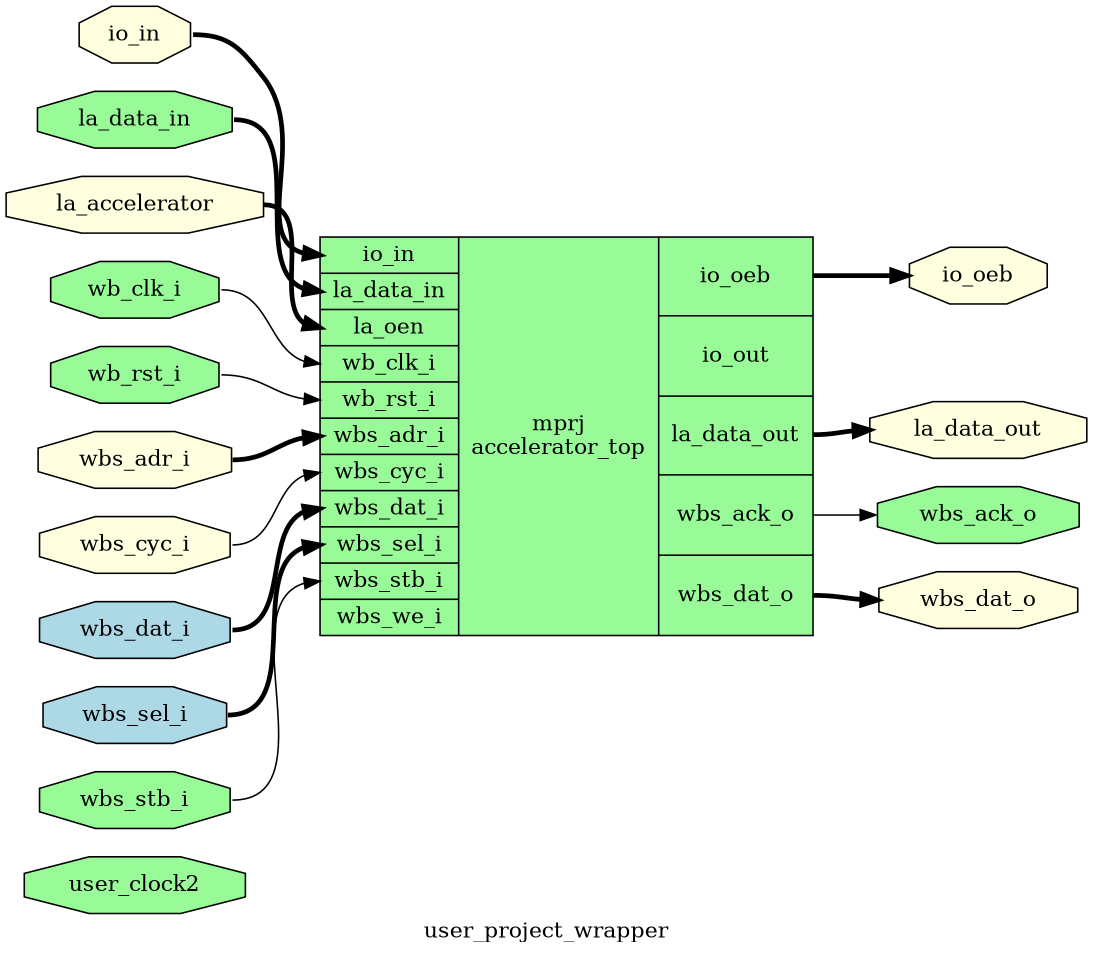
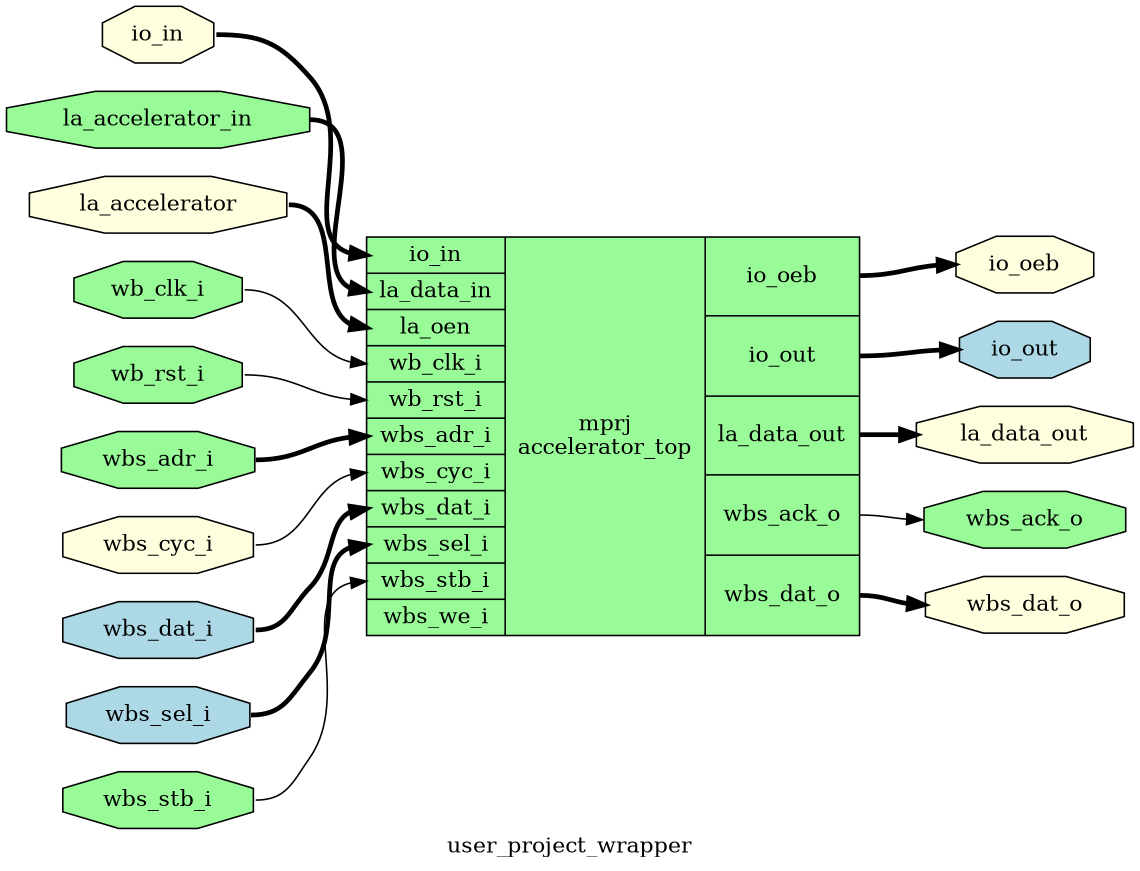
node "la_data_in": label "la_data_in" -> "la_accelerator_in"
node "io_out": added
node "wbs_adr_i": fillcolor lightyellow -> palegreen
node "user_clock2": removed
